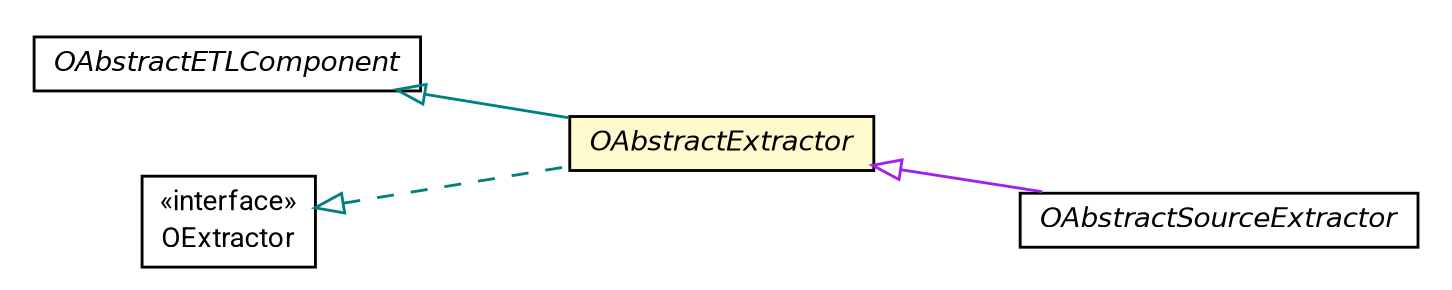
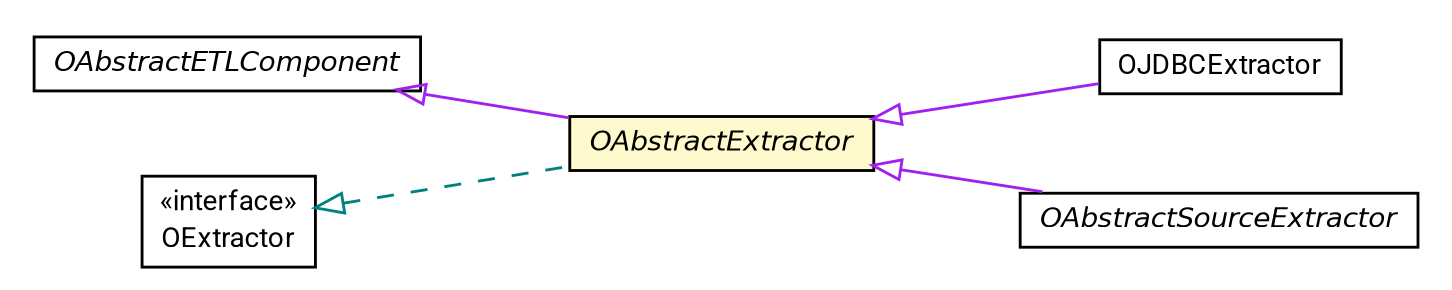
node "OJDBCExtractor": added
edge "OAbstractExtractor" -> "OAbstractETLComponent": color teal -> purple
